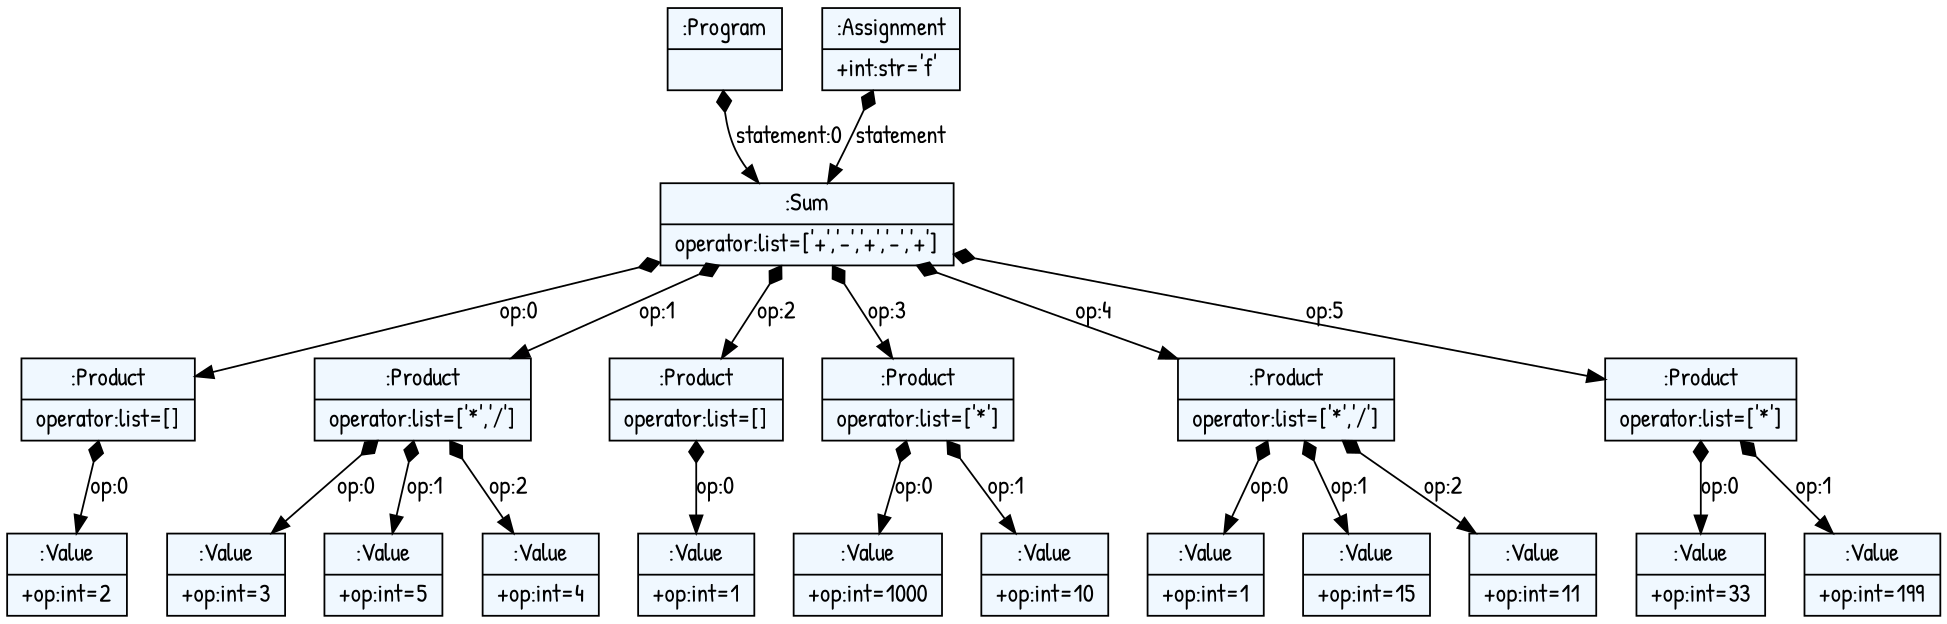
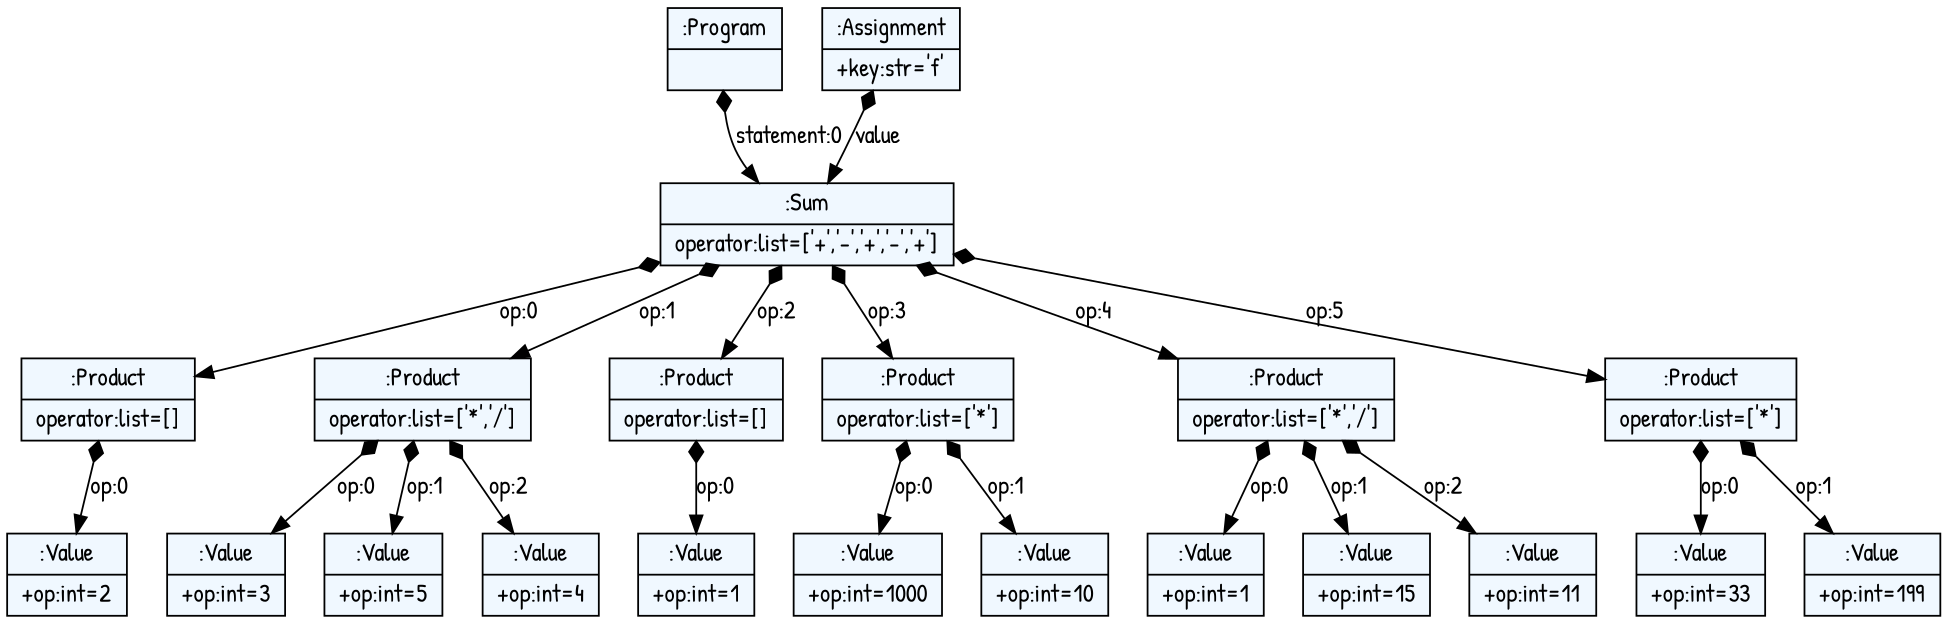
node ":Assignment": text "+int:str='f'" -> "+key:str='f'"
edge ":Assignment" -- ":Sum": label "statement" -> "value"
